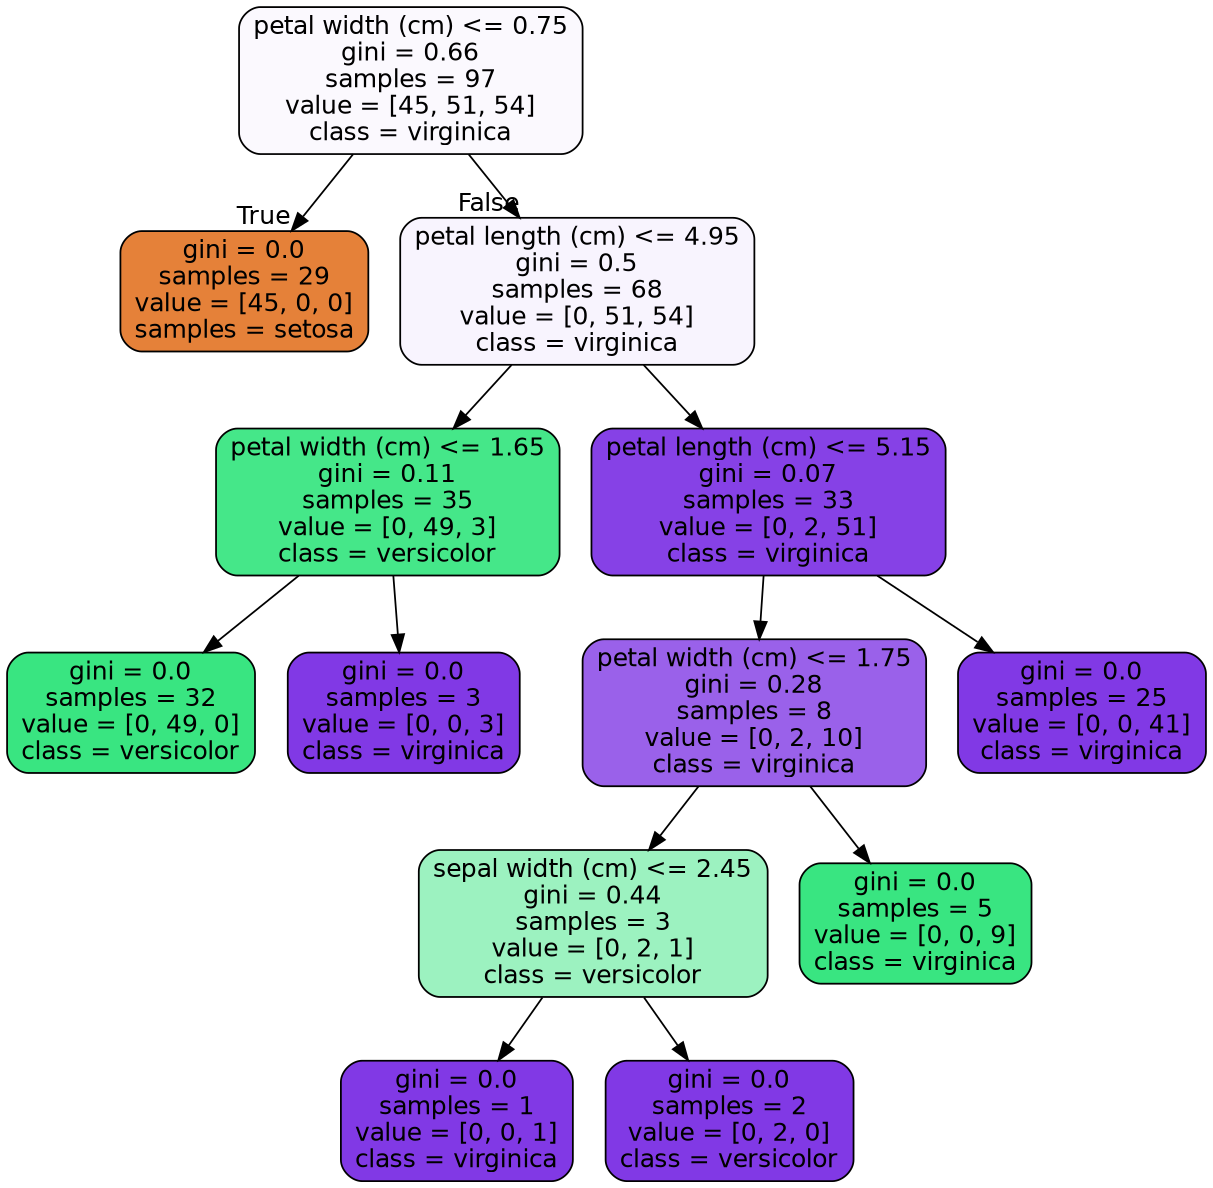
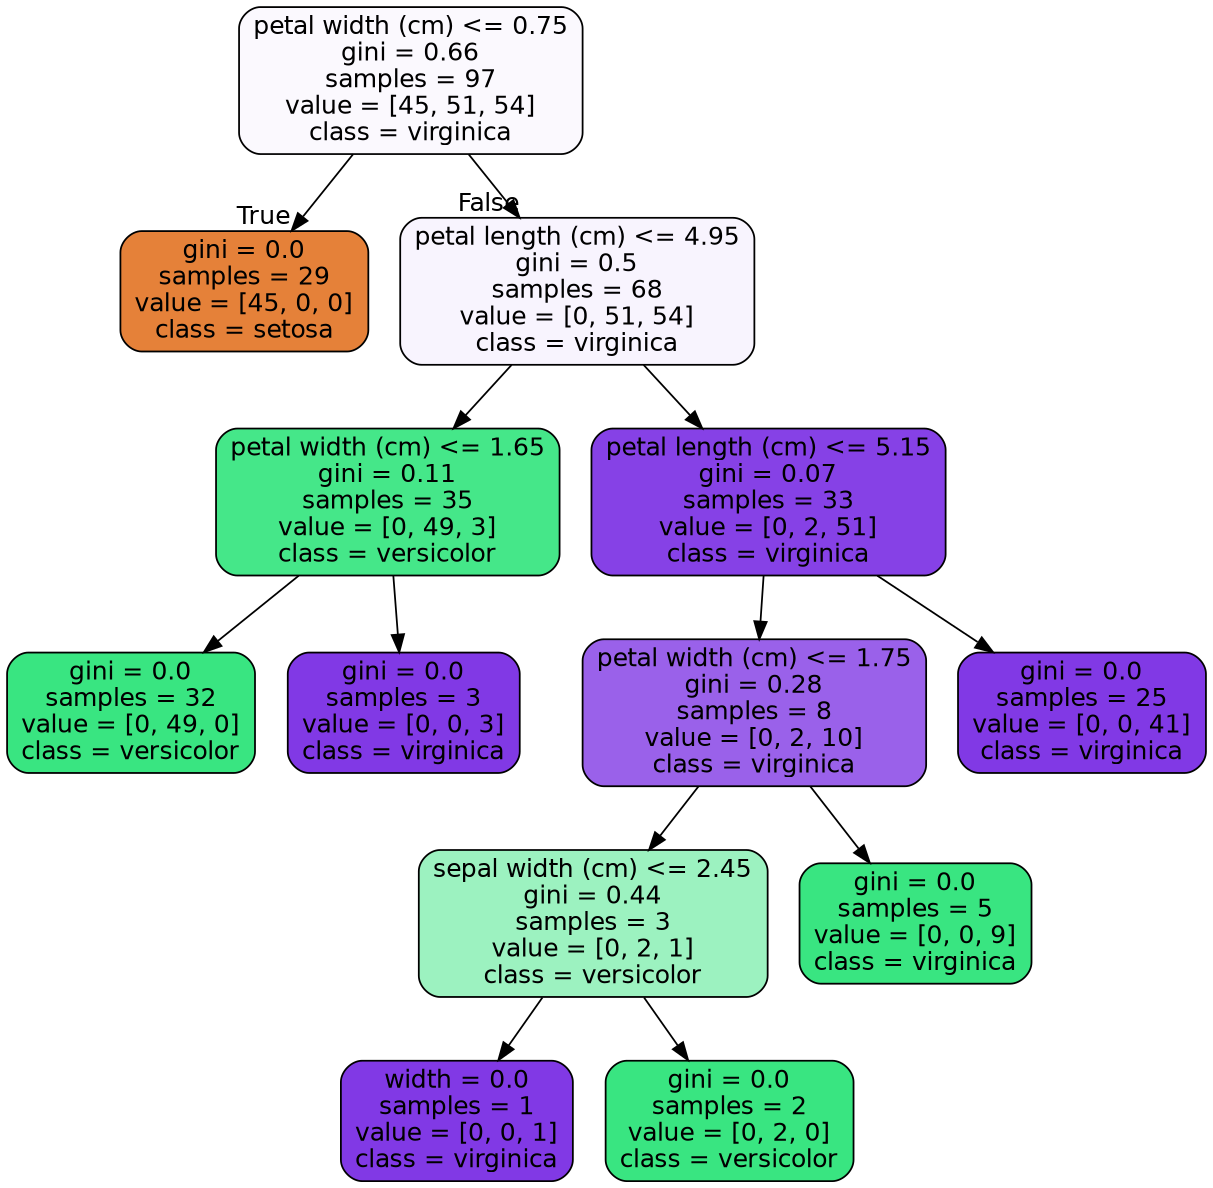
node "gini = 0.0 samples = 29 value = [45, 0, 0] samples = setosa": label "gini = 0.0 samples = 29 value = [45, 0, 0] samples = setosa" -> "gini = 0.0 samples = 29 value = [45, 0, 0] class = setosa"
node "gini = 0.0 samples = 1 value = [0, 0, 1] class = virginica": label "gini = 0.0 samples = 1 value = [0, 0, 1] class = virginica" -> "width = 0.0 samples = 1 value = [0, 0, 1] class = virginica"
node "gini = 0.0 samples = 2 value = [0, 2, 0] class = versicolor": fillcolor #8139e5 -> #39e581
